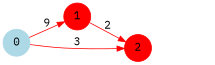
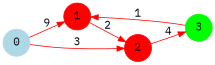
node "3": added
